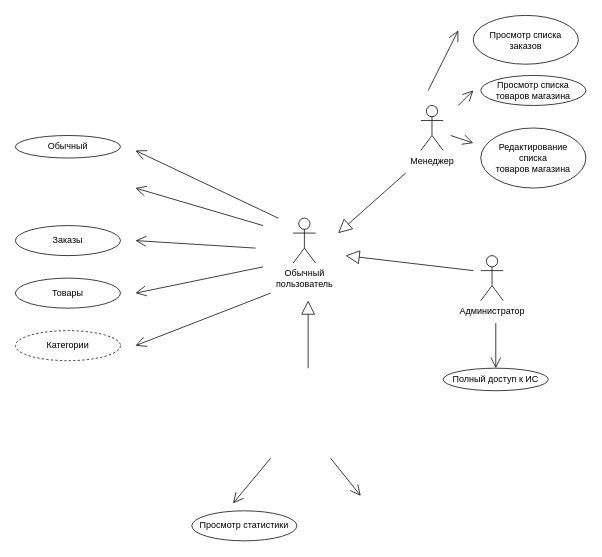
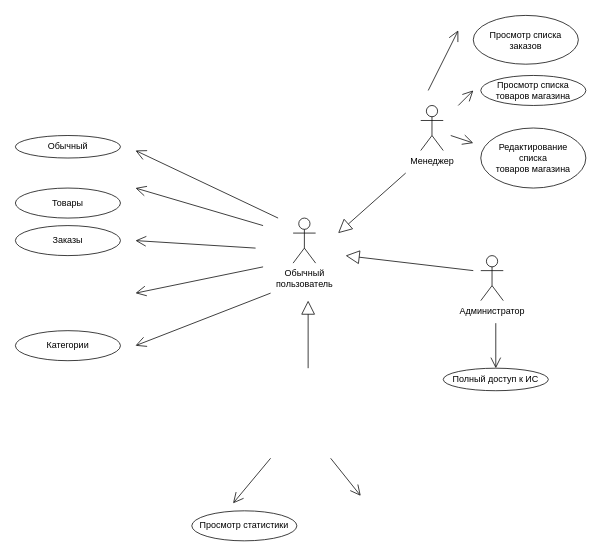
node "Товары": moved (68, 293) -> (68, 203)
node "Категории": style dashed -> solid
